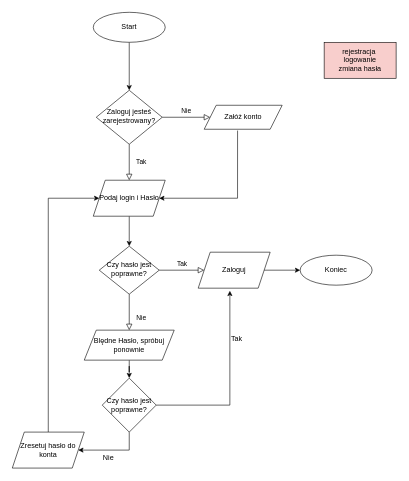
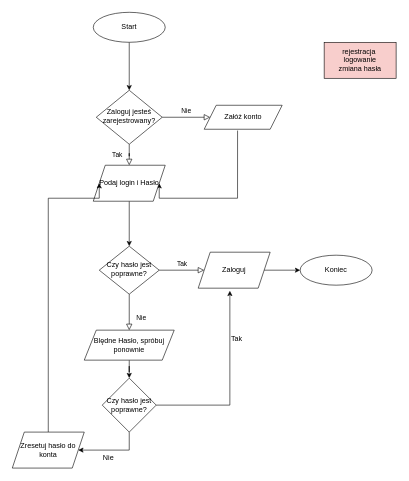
node "Podaj login i Hasło": moved (129, 198) -> (129, 183)
